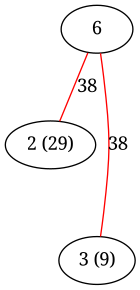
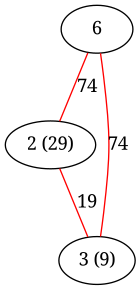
edge "6" -- "2 (29)": label "38" -> "74"
edge "6" -- "3 (9)": label "38" -> "74"
edge "2 (29)" -- "3 (9)": added, label "19"
